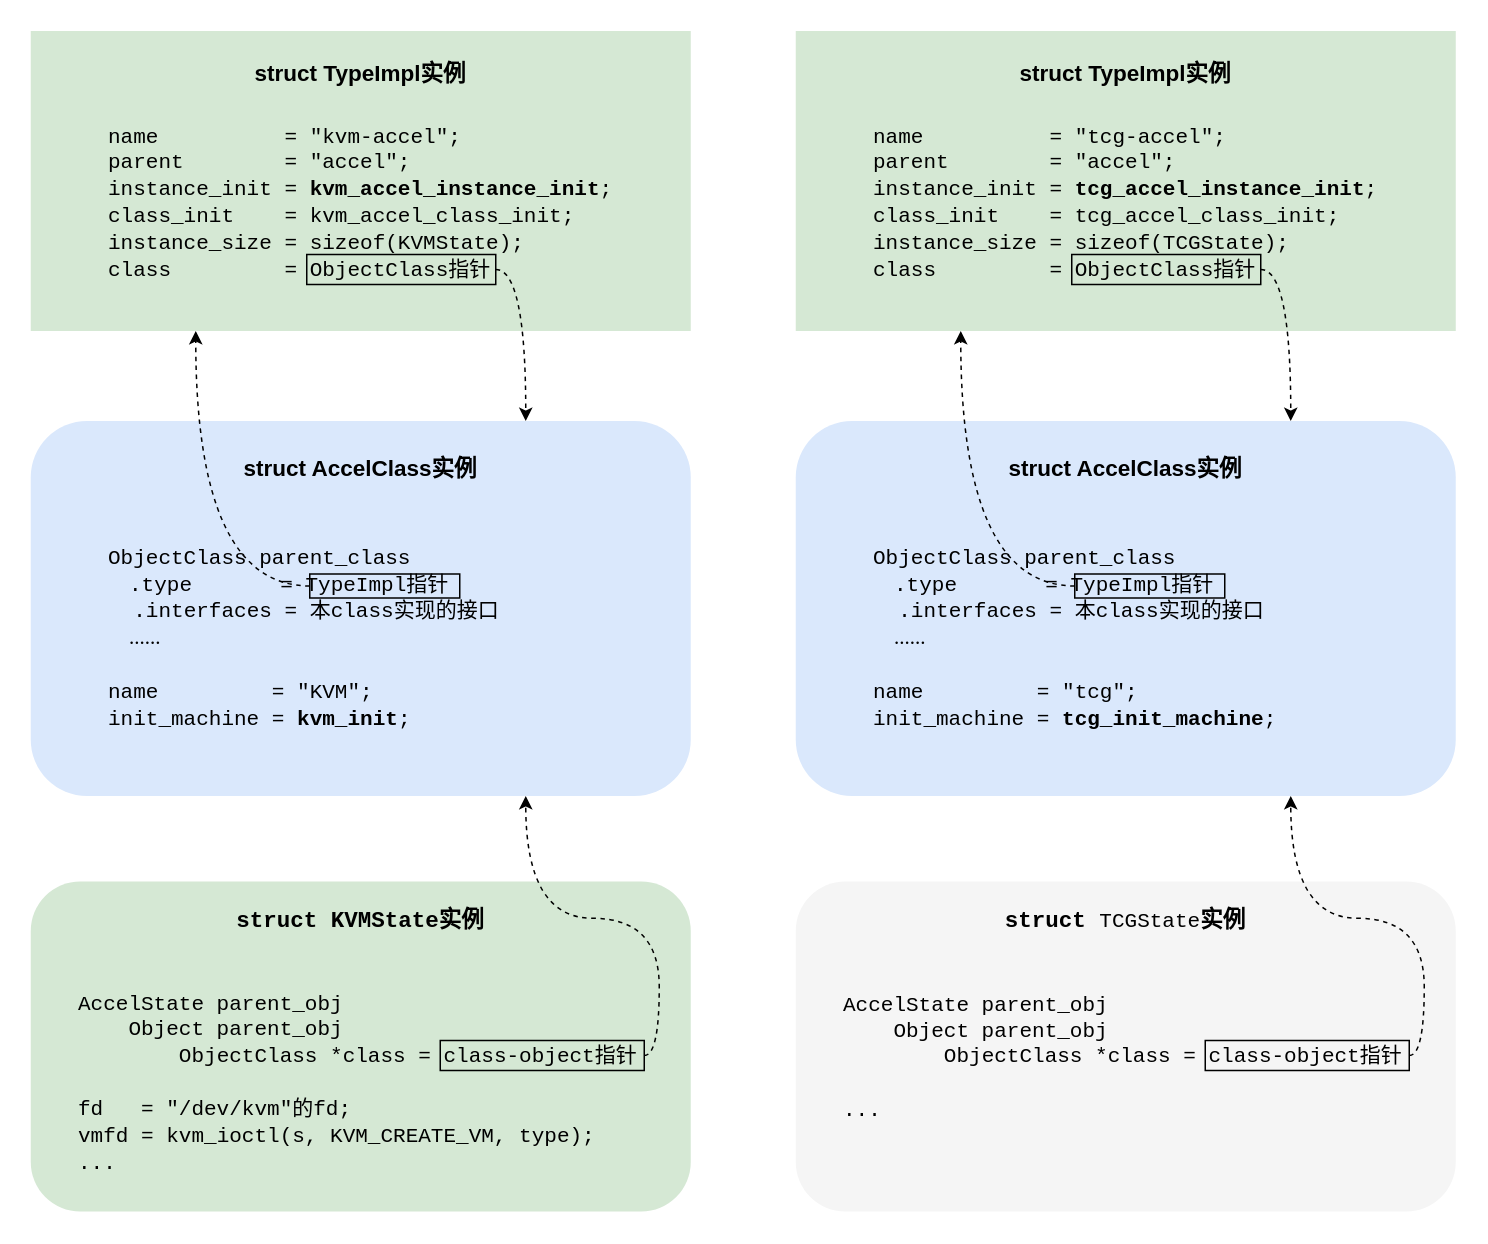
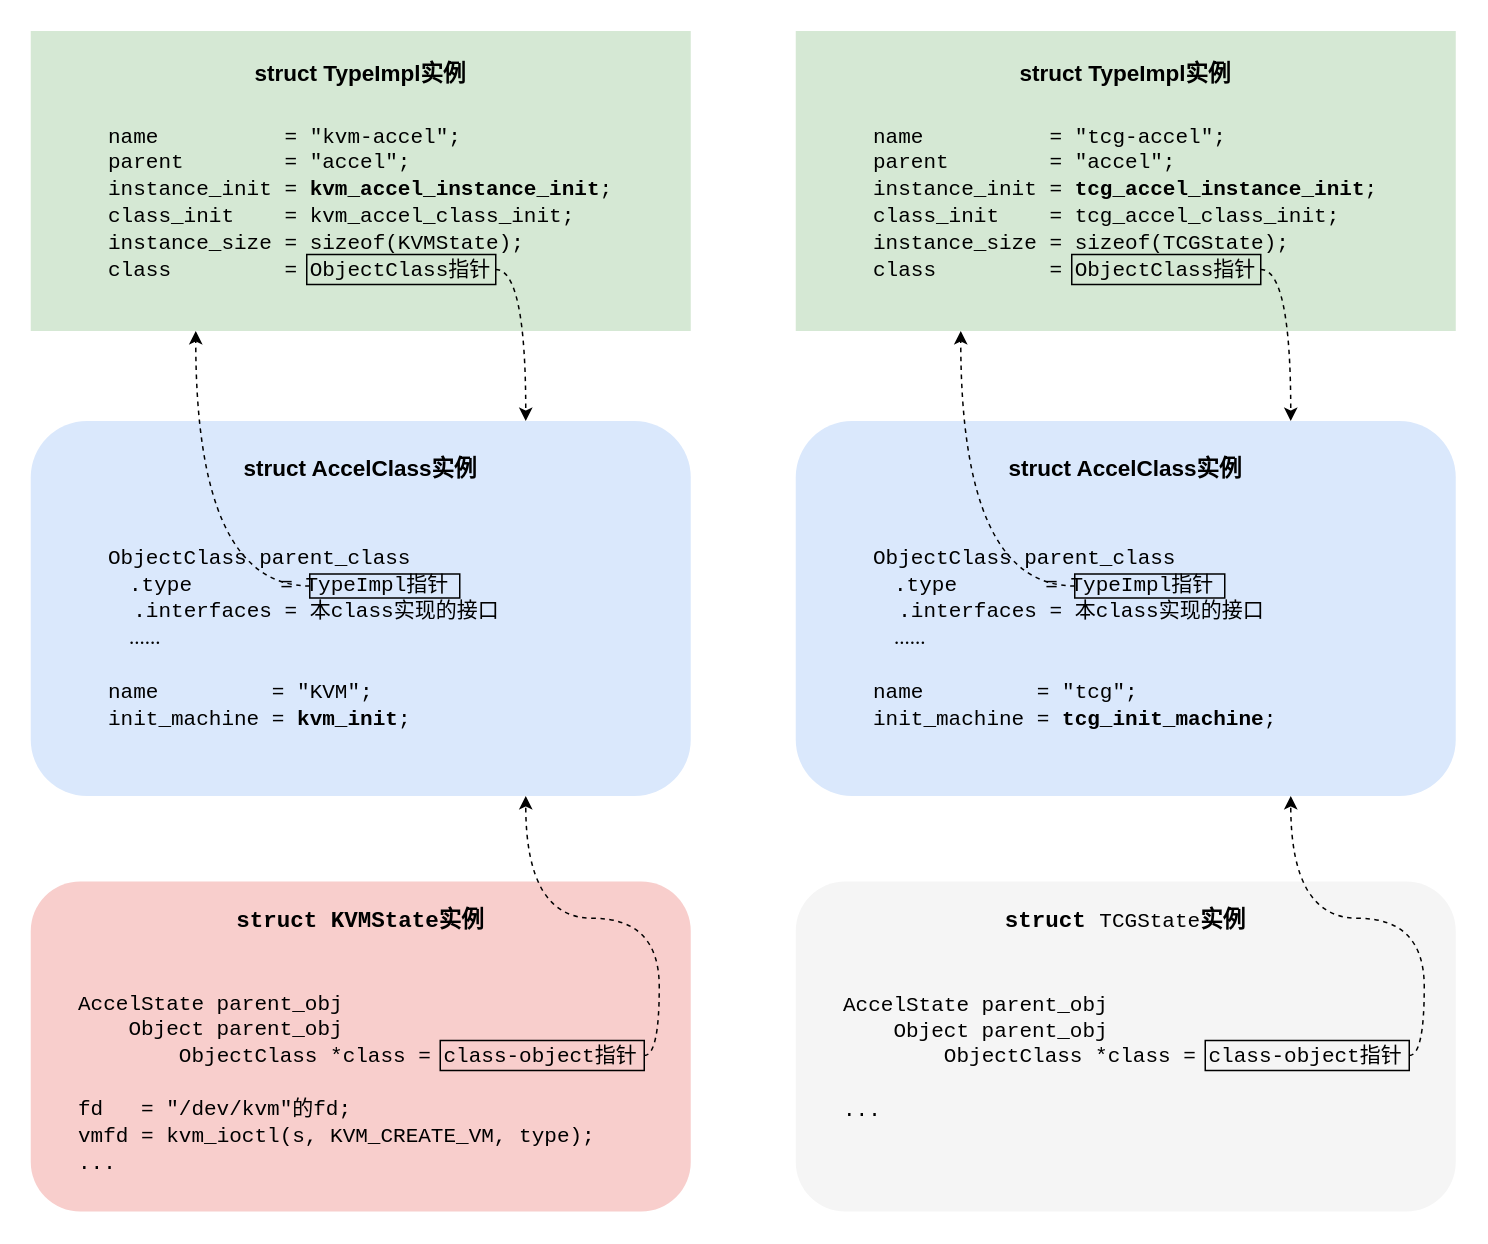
node "struct KVMState实例": fillcolor #d5e8d4 -> #f8cecc
